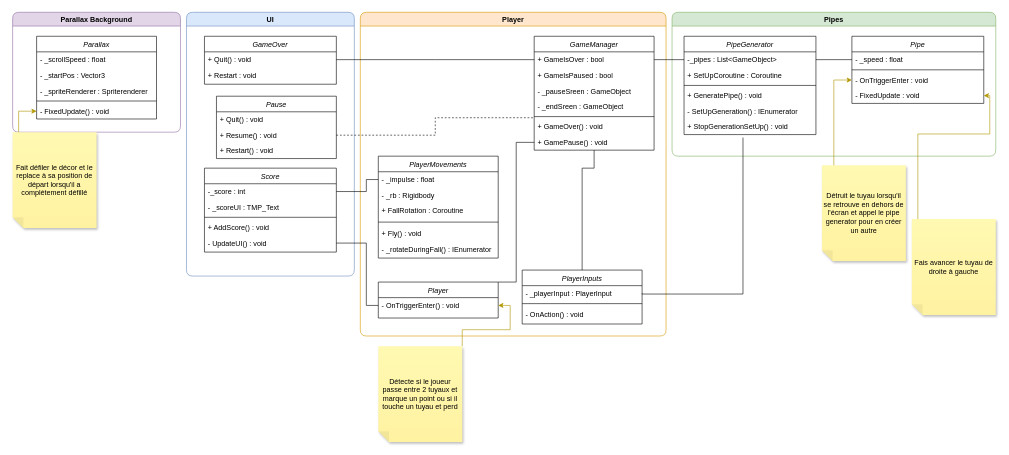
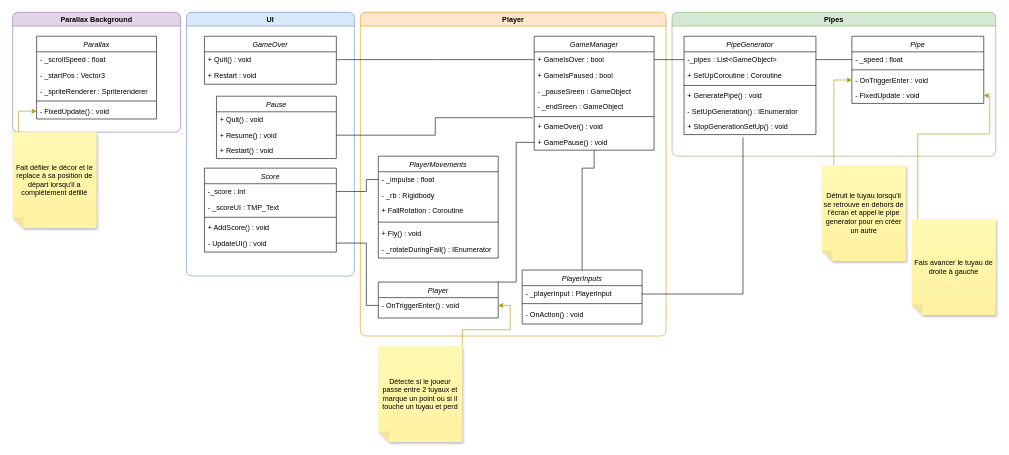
edge "+ GameOver() : void" -- "+ Resume() : void": style dashed -> solid
